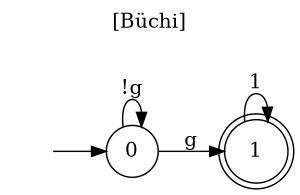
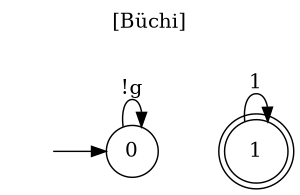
edge "0" -> "1": removed, label "g"
